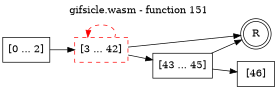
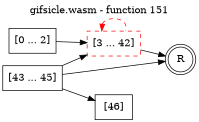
edge "[3 ... 42]" -> "[43 ... 45]": reversed
